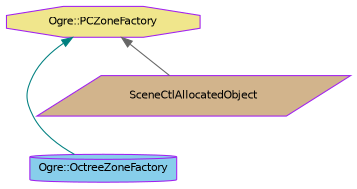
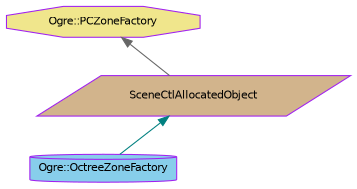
edge "Ogre::OctreeZoneFactory" -> "Ogre::PCZoneFactory": now "Ogre::OctreeZoneFactory" -> "SceneCtlAllocatedObject"
